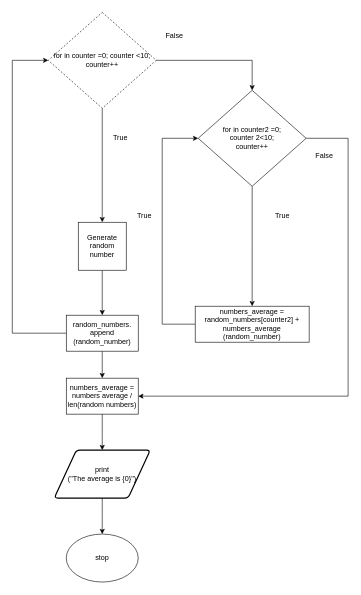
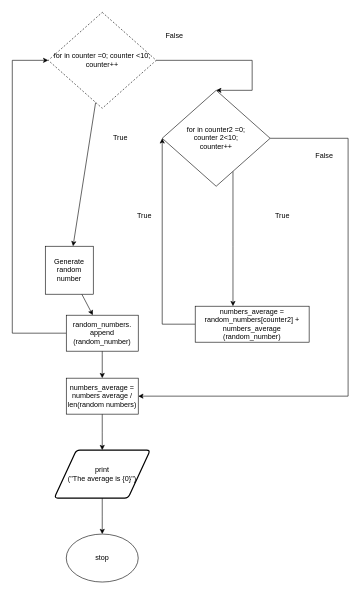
node "for in counter2 =0; counter 2<10; counter++": moved (252, 138) -> (216, 138)
node "Generate random number": moved (102, 246) -> (69, 270)
